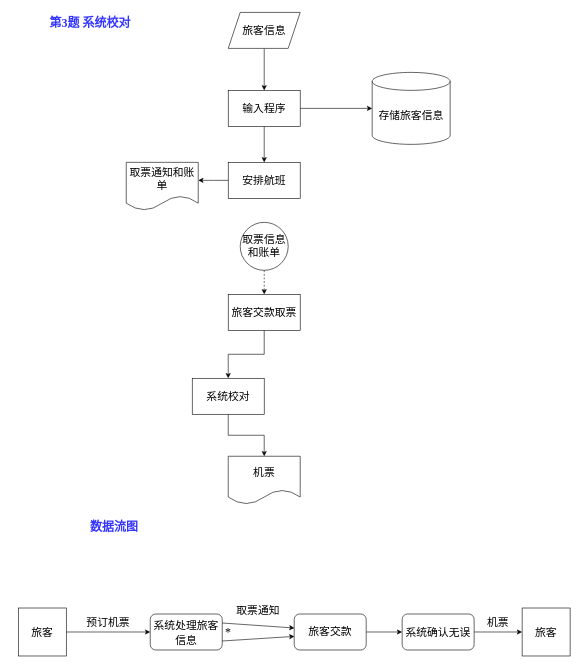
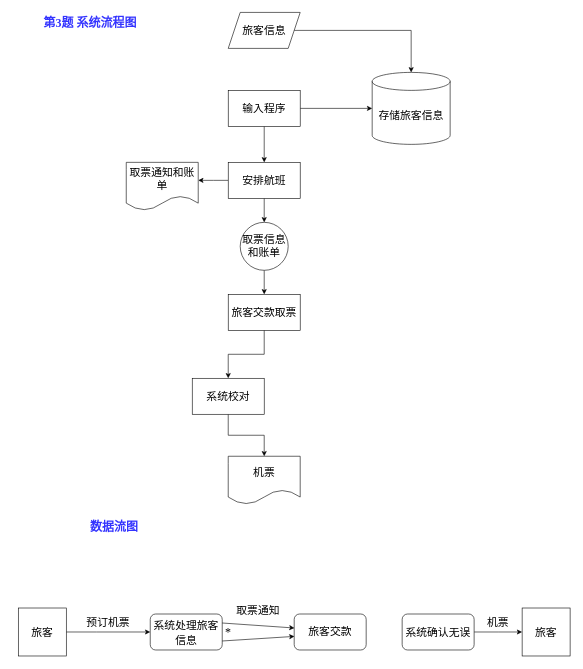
node "第3题 系统校对": label "第3题 系统校对" -> "第3题 系统流程图"
edge "旅客信息" -> "输入程序": now "旅客信息" -> "存储旅客信息"
edge "安排航班" -> "取票信息和账单": added
edge "取票信息和账单" -> "旅客交款取票": style dashed -> solid
edge "旅客交款" -> "系统确认无误": removed
